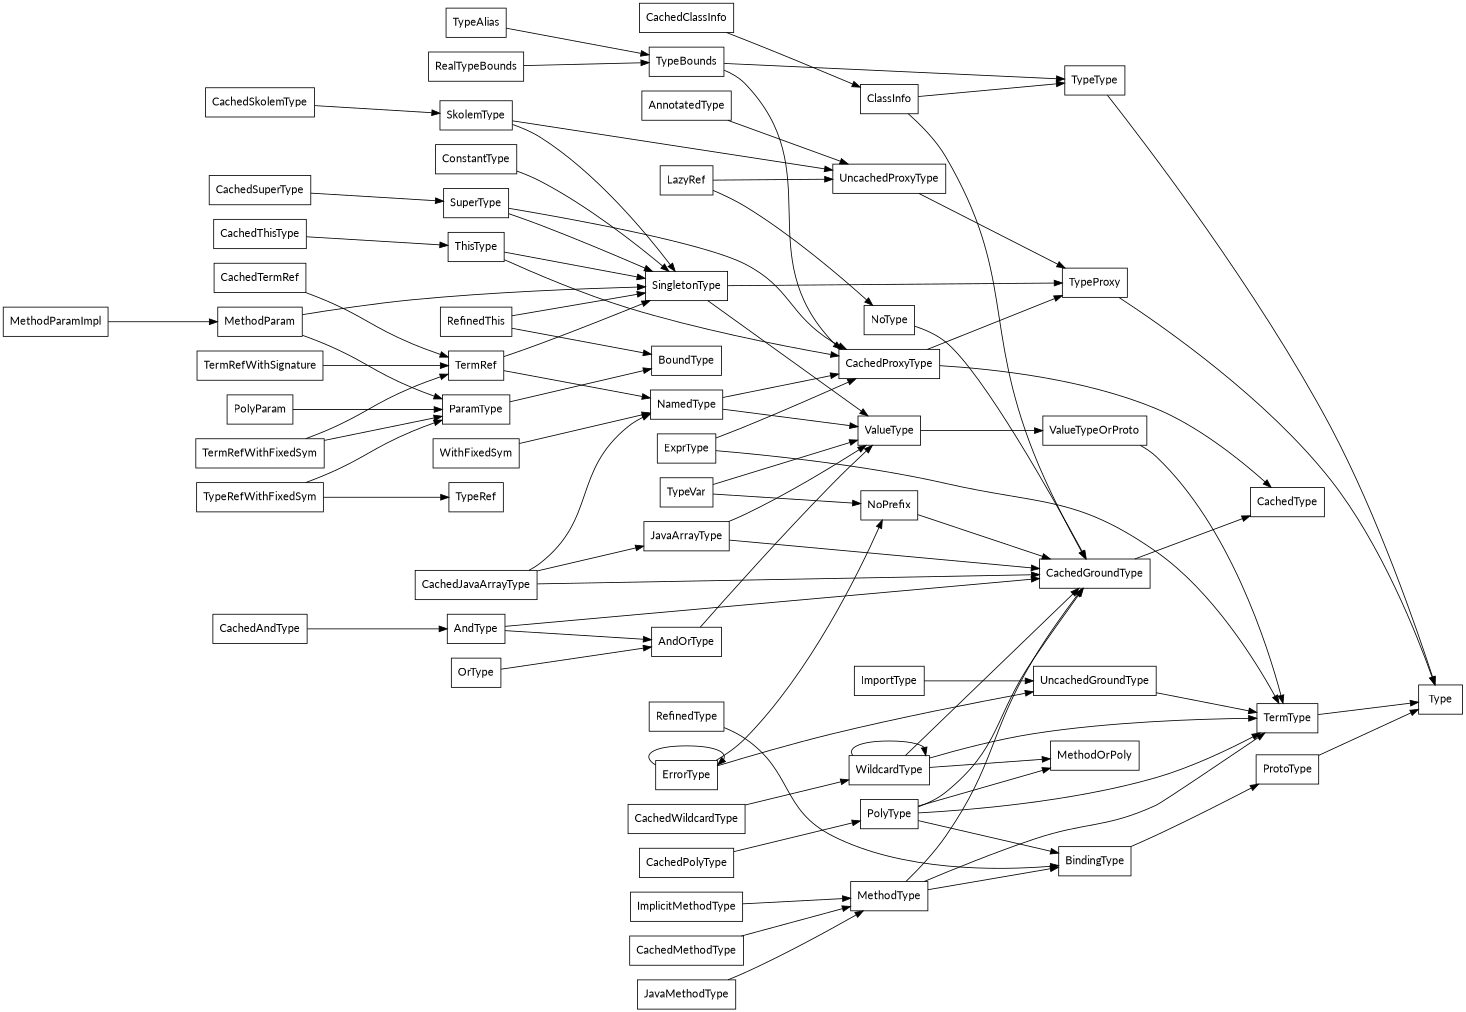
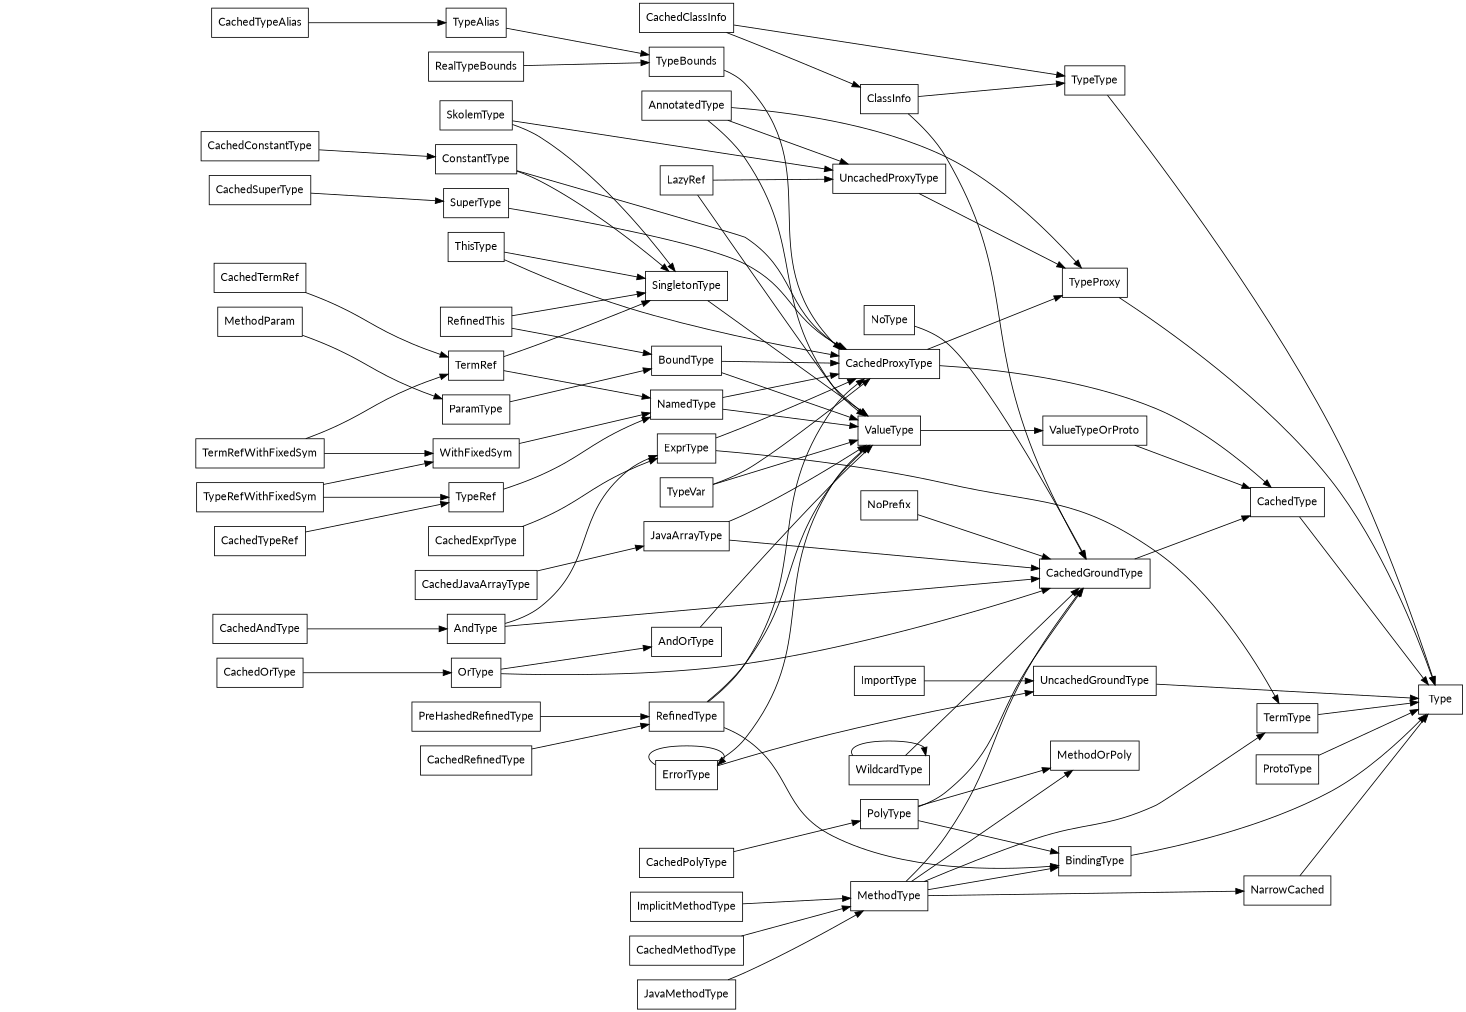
node "CachedTypeAlias": added
edge "TypeBounds" -> "TypeType": now "CachedClassInfo" -> "TypeType"
node "CachedSkolemType": removed
node "CachedConstantType": added
edge "ConstantType" -> "CachedProxyType": added
node "CachedThisType": removed
edge "SuperType" -> "SingletonType": removed
edge "LazyRef" -> "NoType": now "LazyRef" -> "ValueType"
edge "AnnotatedType" -> "ValueType": added
edge "SingletonType" -> "TypeProxy": now "AnnotatedType" -> "TypeProxy"
edge "MethodParam" -> "SingletonType": removed
node "MethodParamImpl": removed
edge "BoundType" -> "CachedProxyType": added
node "TermRefWithSignature": removed
edge "BoundType" -> "ValueType": added
node "PolyParam": removed
edge "TermRefWithFixedSym" -> "ParamType": now "TermRefWithFixedSym" -> "WithFixedSym"
edge "TypeRefWithFixedSym" -> "ParamType": now "TypeRefWithFixedSym" -> "WithFixedSym"
edge "CachedJavaArrayType" -> "NamedType": now "TypeRef" -> "NamedType"
edge "TypeVar" -> "NoPrefix": now "TypeVar" -> "CachedProxyType"
node "CachedTypeRef": added
node "CachedExprType": added
edge "RefinedType" -> "CachedProxyType": added
edge "ValueTypeOrProto" -> "TermType": now "ValueTypeOrProto" -> "CachedType"
edge "RefinedType" -> "ValueType": added
edge "CachedJavaArrayType" -> "CachedGroundType": now "OrType" -> "CachedGroundType"
edge "CachedType" -> "Type": added
edge "AndType" -> "AndOrType": now "AndType" -> "ExprType"
edge "ErrorType" -> "NoPrefix": now "ErrorType" -> "ValueType"
node "CachedOrType": added
edge "UncachedGroundType" -> "TermType": now "UncachedGroundType" -> "Type"
node "PreHashedRefinedType": added
edge "WildcardType" -> "TermType": removed
node "CachedRefinedType": added
edge "WildcardType" -> "MethodOrPoly": now "MethodType" -> "MethodOrPoly"
edge "PolyType" -> "TermType": removed
edge "BindingType" -> "ProtoType": now "BindingType" -> "Type"
node "CachedWildcardType": removed
node "NarrowCached": added
